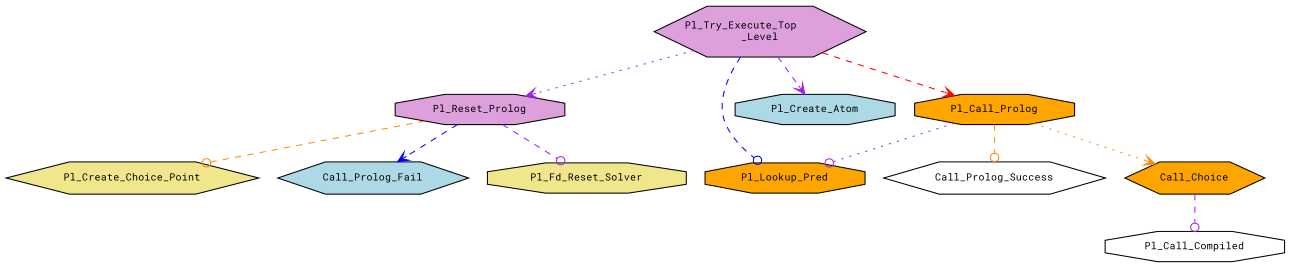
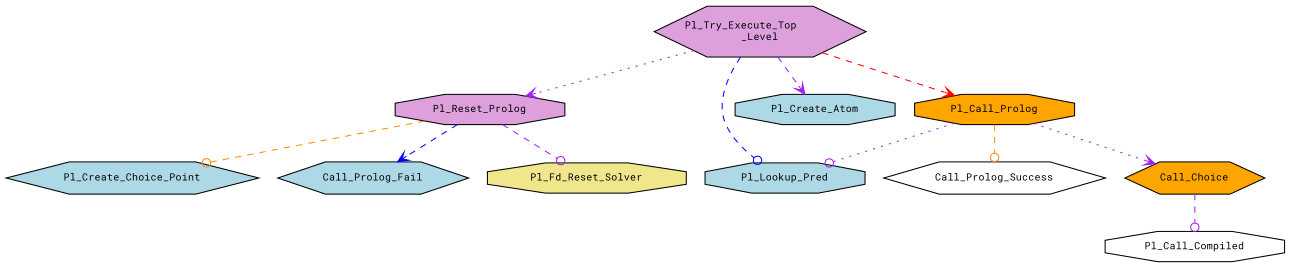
edge "Pl_Call_Prolog" -> "Call_Choice": color darkorange -> purple
node "Pl_Create_Choice_Point": fillcolor khaki -> lightblue
node "Pl_Lookup_Pred": fillcolor orange -> lightblue
